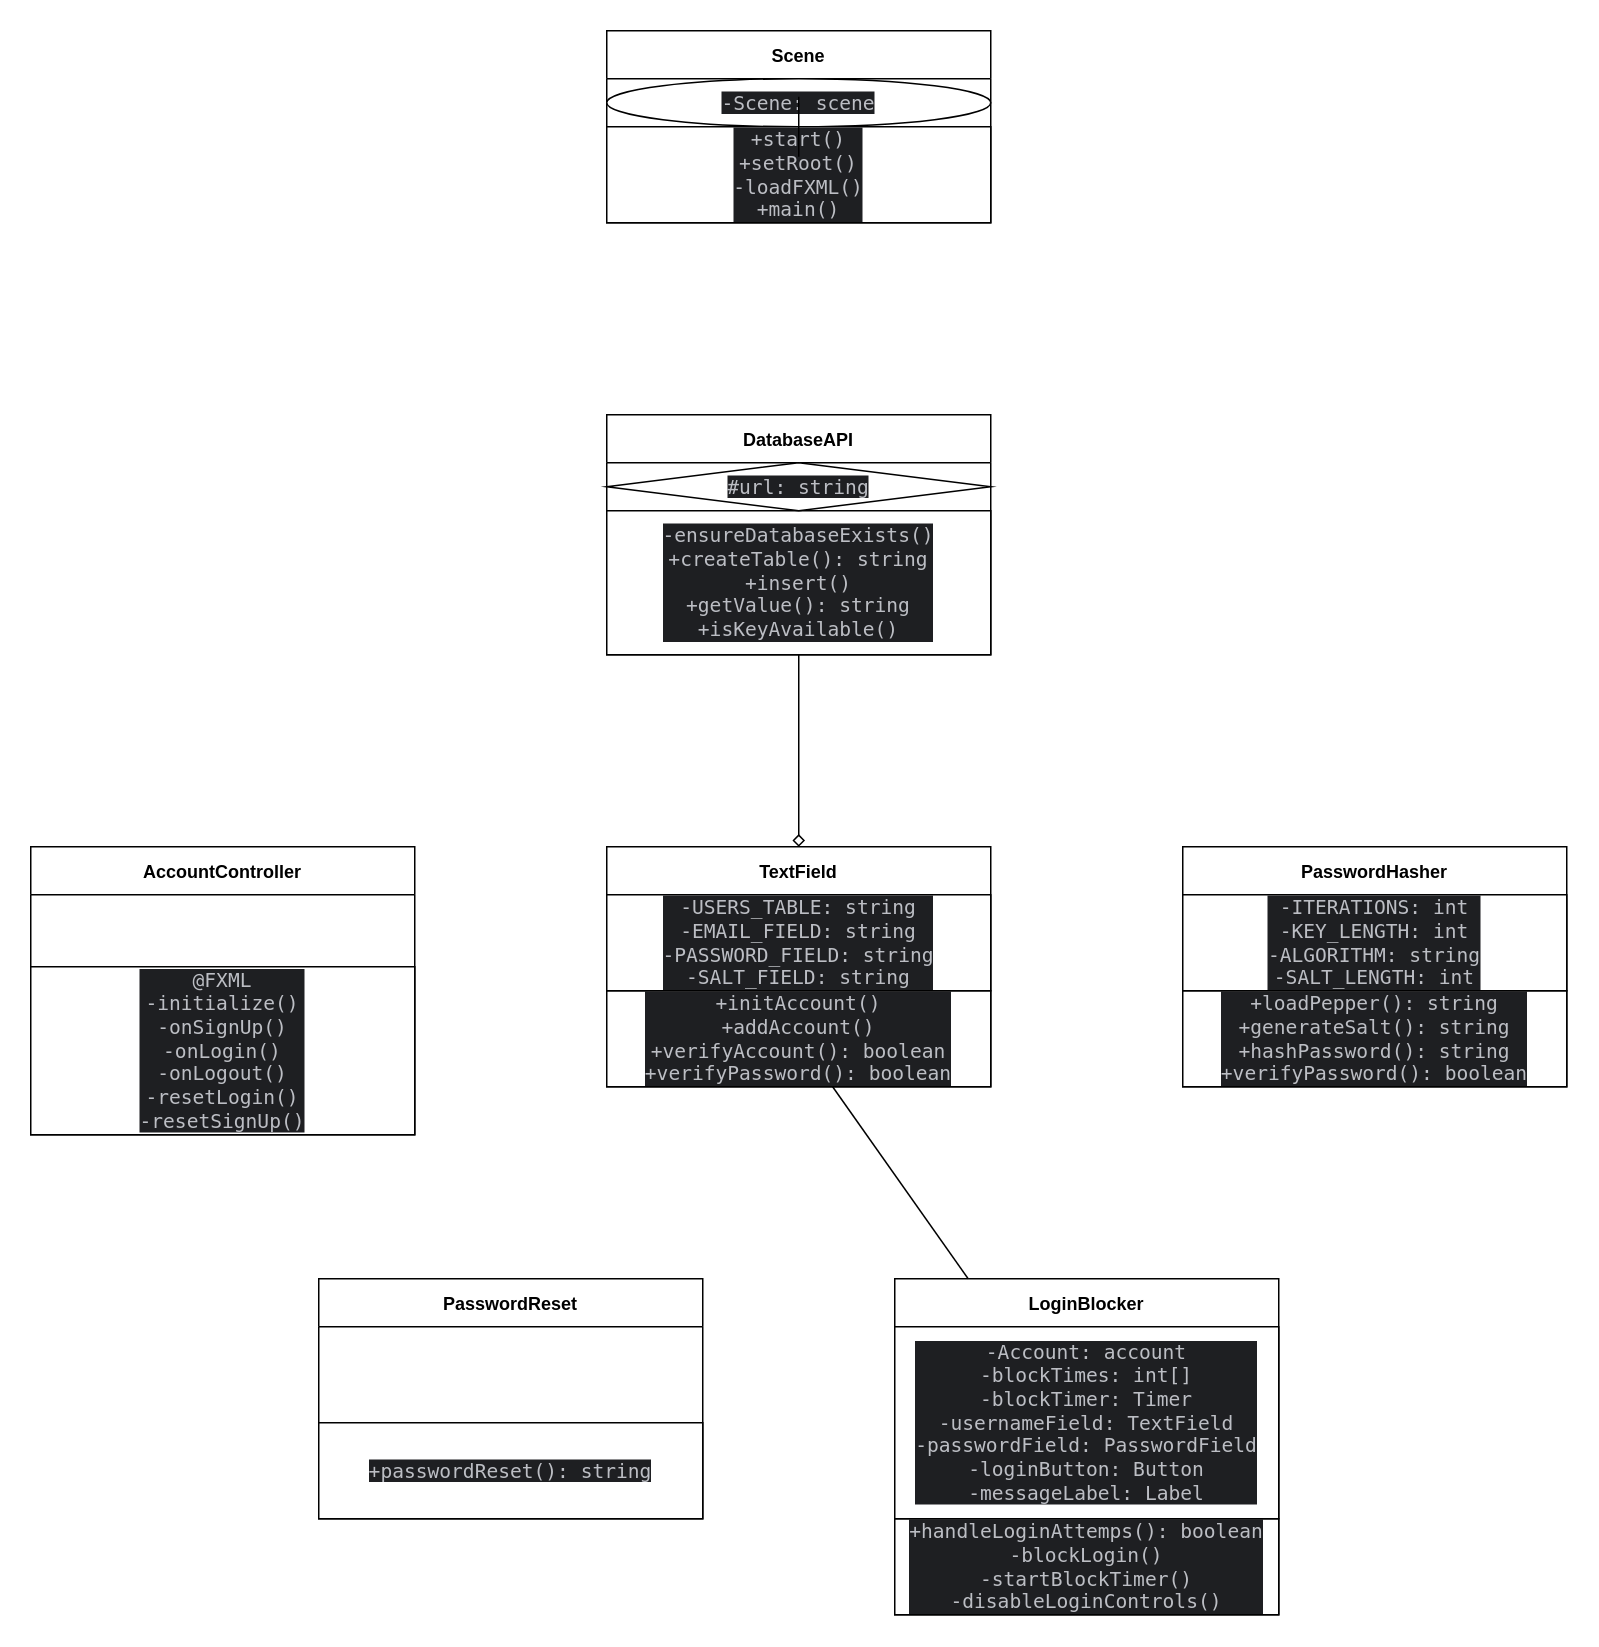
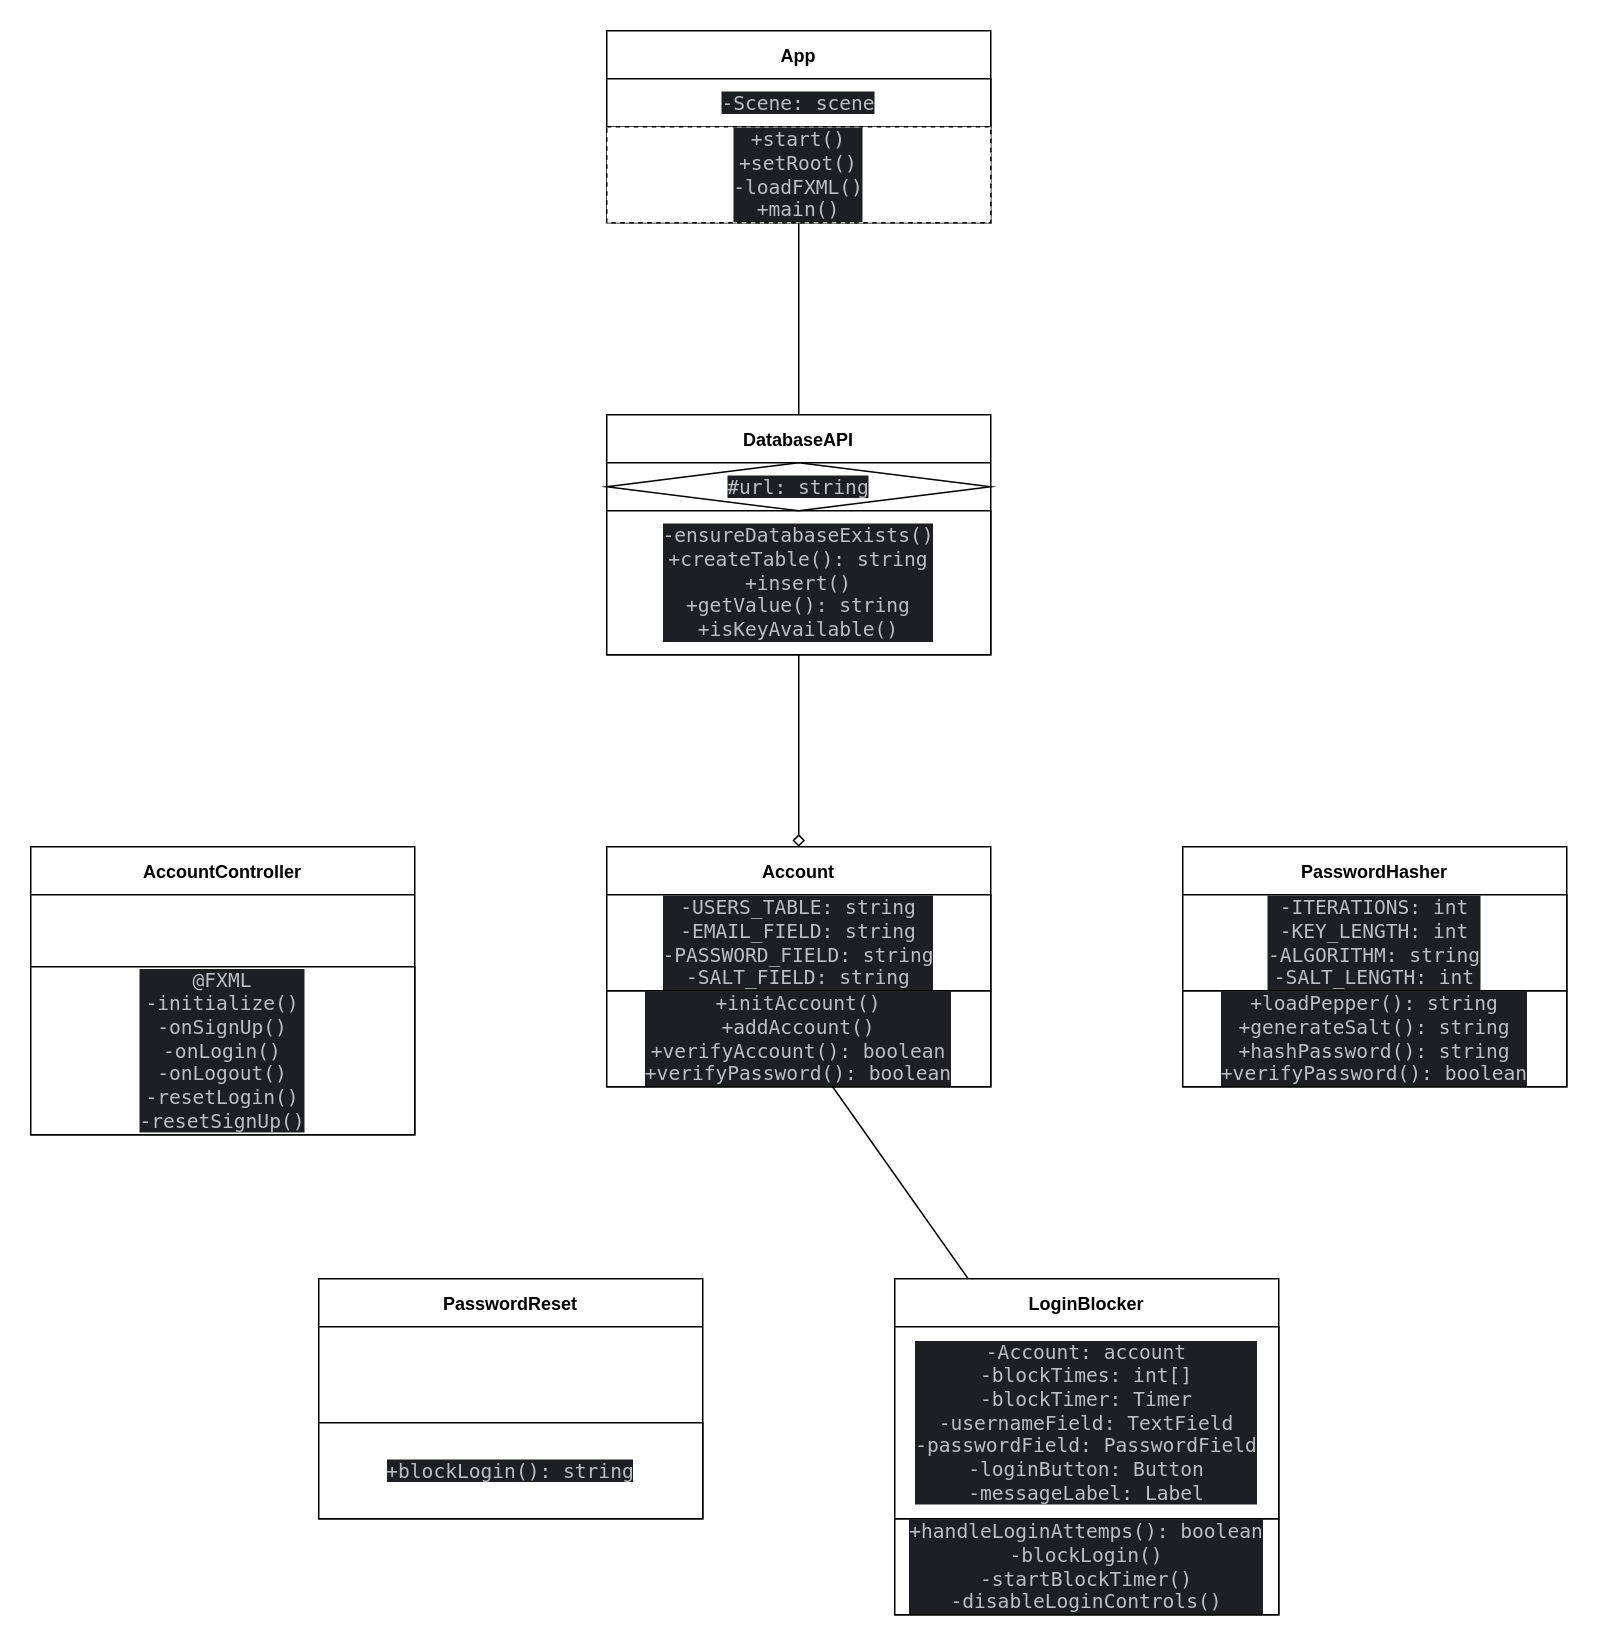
node "Scene": label "Scene" -> "App"
edge "-Scene: scene" -- "+start() +setRoot() -loadFXML() +main()": now "DatabaseAPI" -- "+start() +setRoot() -loadFXML() +main()"
node "-Scene: scene": shape ellipse -> rectangle
node "+start() +setRoot() -loadFXML() +main()": style solid -> dashed
node "TextField": label "TextField" -> "Account"
node "+passwordReset(): string": label "+passwordReset(): string" -> "+blockLogin(): string"
